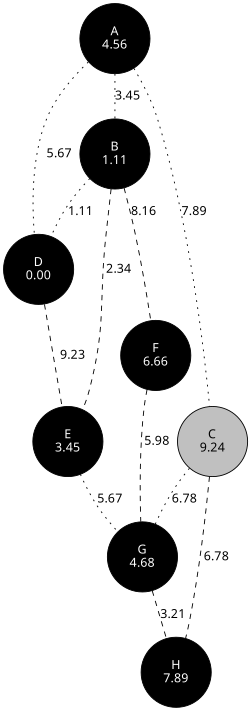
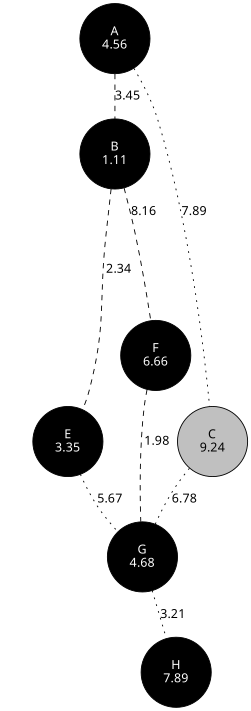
edge "A 4.56" -- "B 1.11": style dotted -> dashed
node "D 0.00": removed
node "E 3.45": label "E 3.45" -> "E 3.35"
edge "F 6.66" -- "G 4.68": label "5.98" -> "1.98"
edge "C 9.24" -- "H 7.89": removed, label "6.78"
edge "G 4.68" -- "H 7.89": style dashed -> dotted
